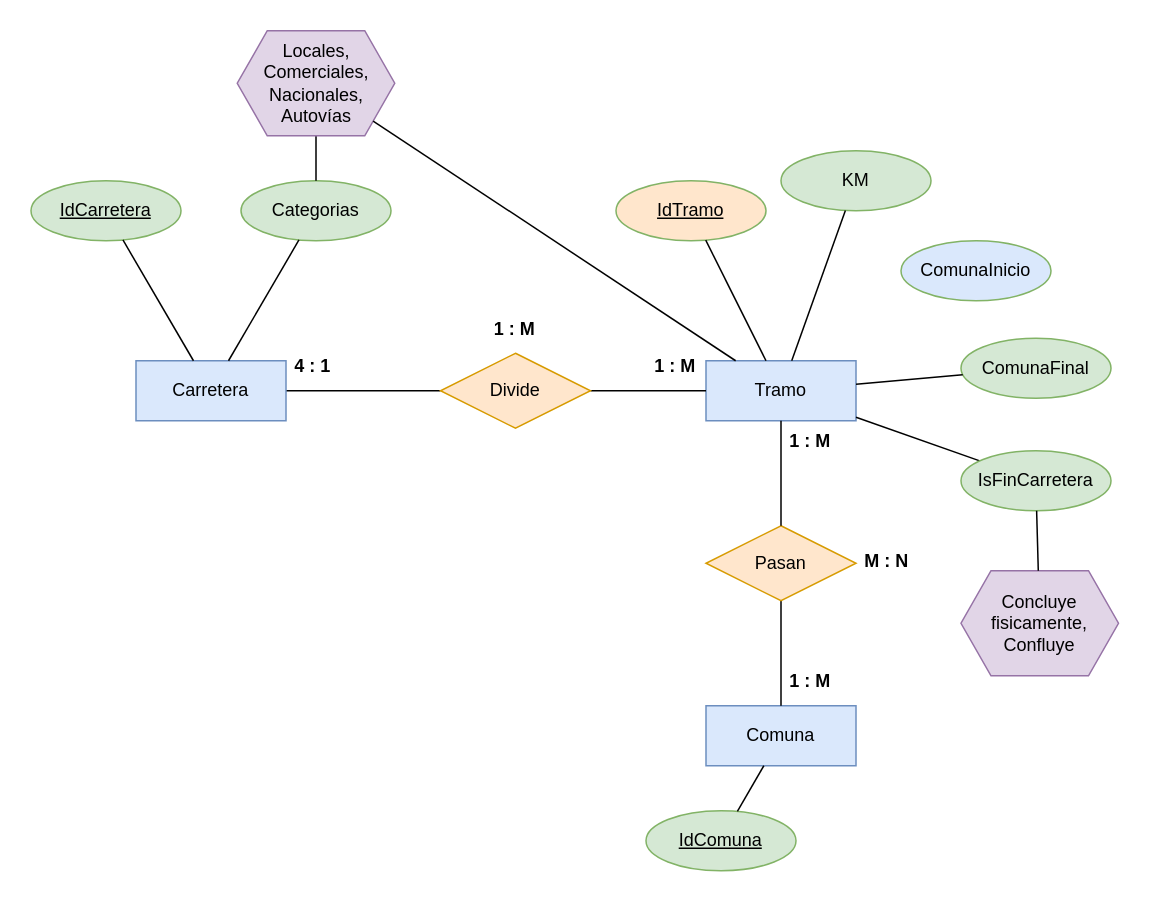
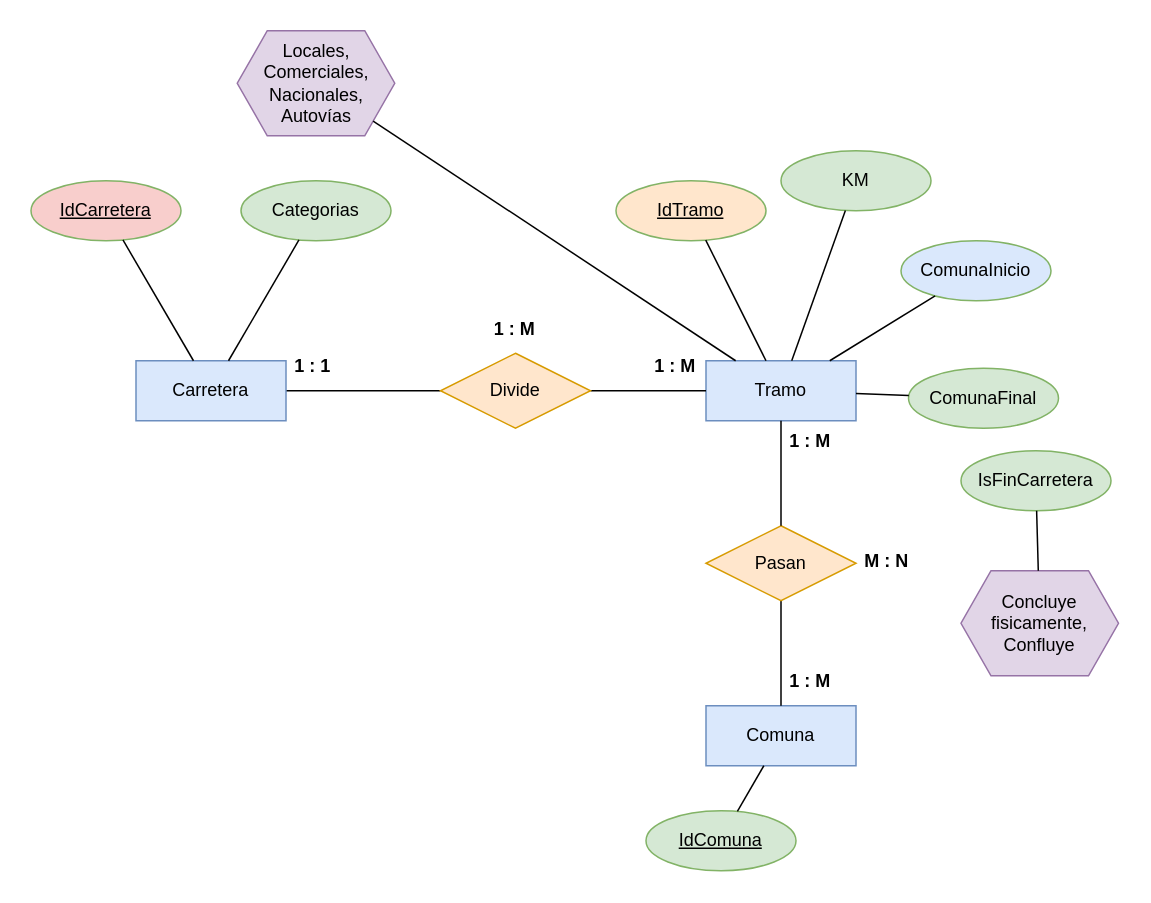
edge "Locales, Comerciales, Nacionales, Autovías" -- "Categorias": removed
node "IdCarretera": fillcolor #d5e8d4 -> #f8cecc
node "4 : 1": label "4 : 1" -> "1 : 1"
node "ComunaFinal": moved (1036, 368) -> (983, 398)
edge "Tramo" -- "IsFinCarretera": now "Tramo" -- "ComunaInicio"
